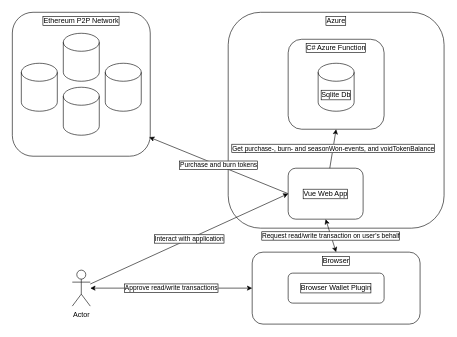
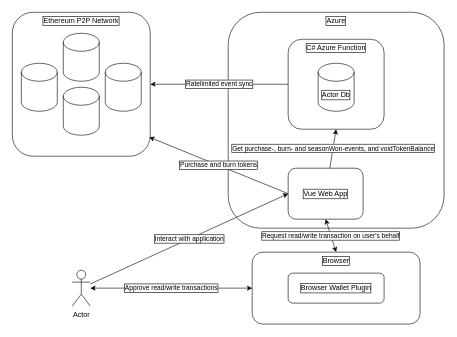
edge "C# Azure Function" -> "Ethereum P2P Network": added, label "Ratelimited event sync"
node "Sqlite Db": label "Sqlite Db" -> "Actor Db"
